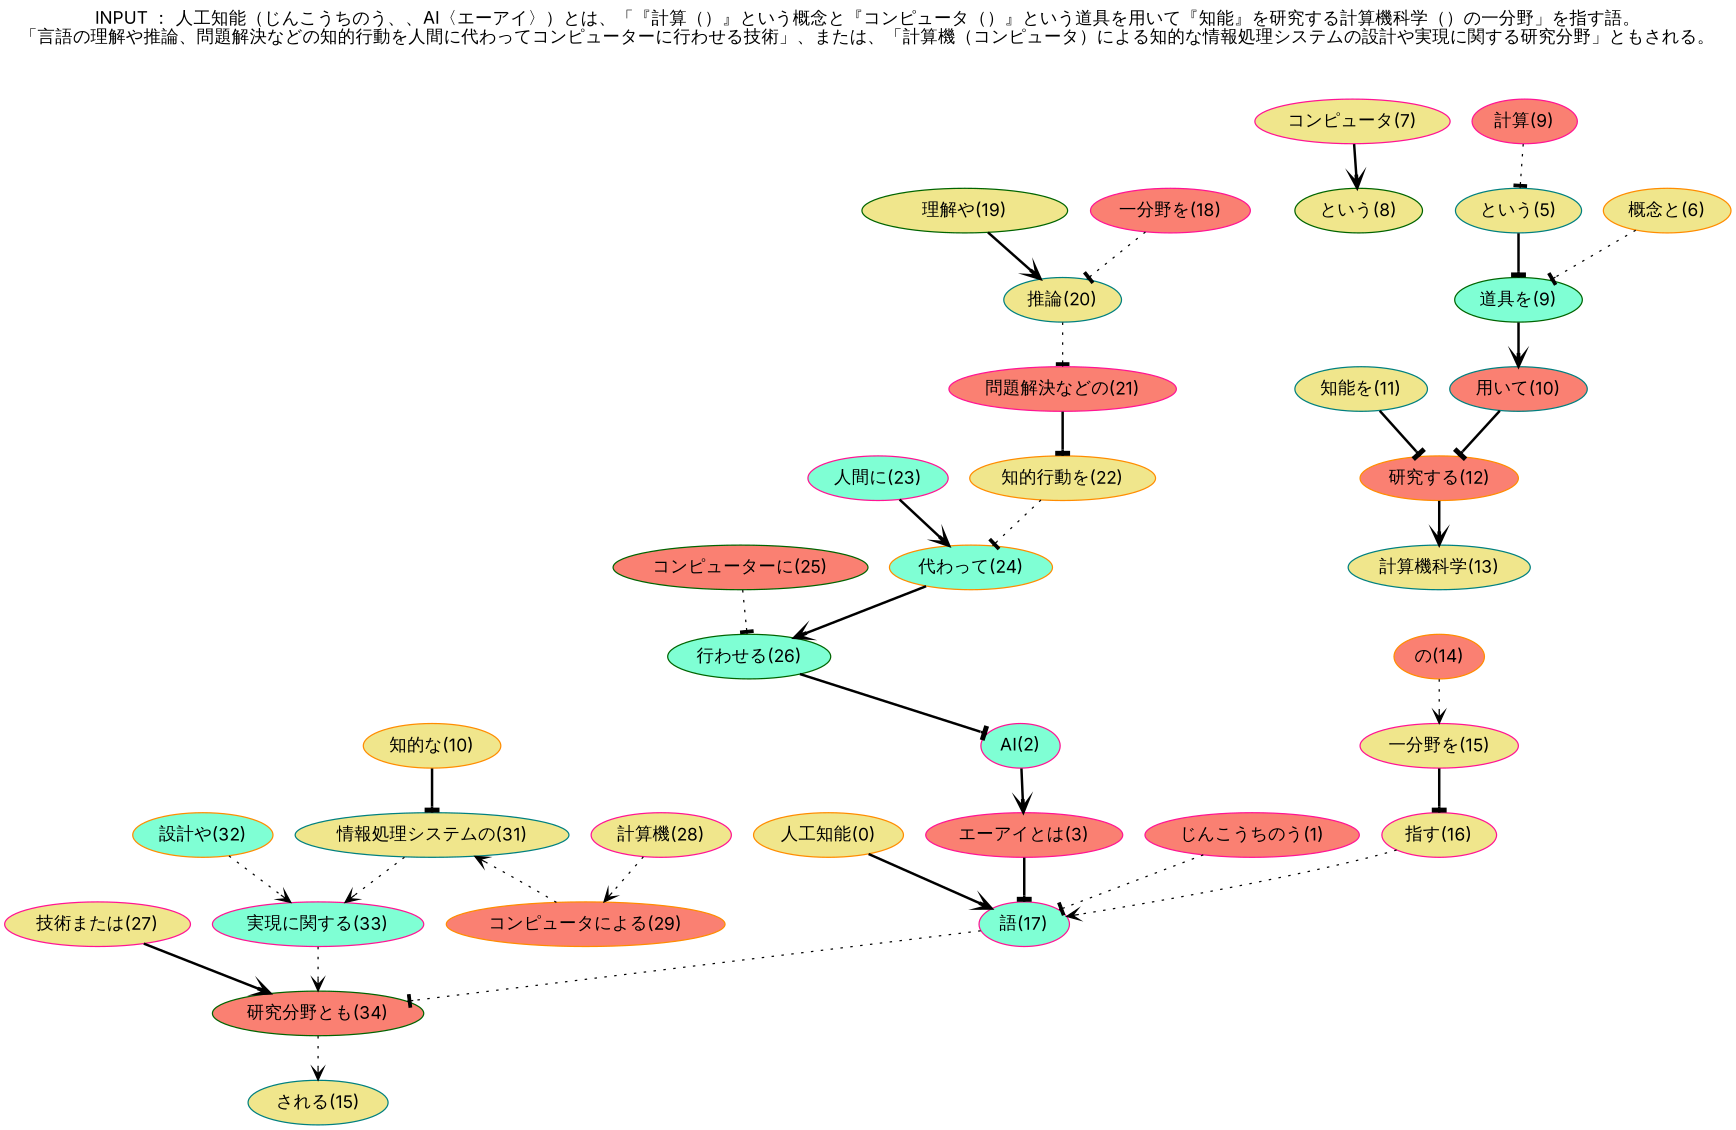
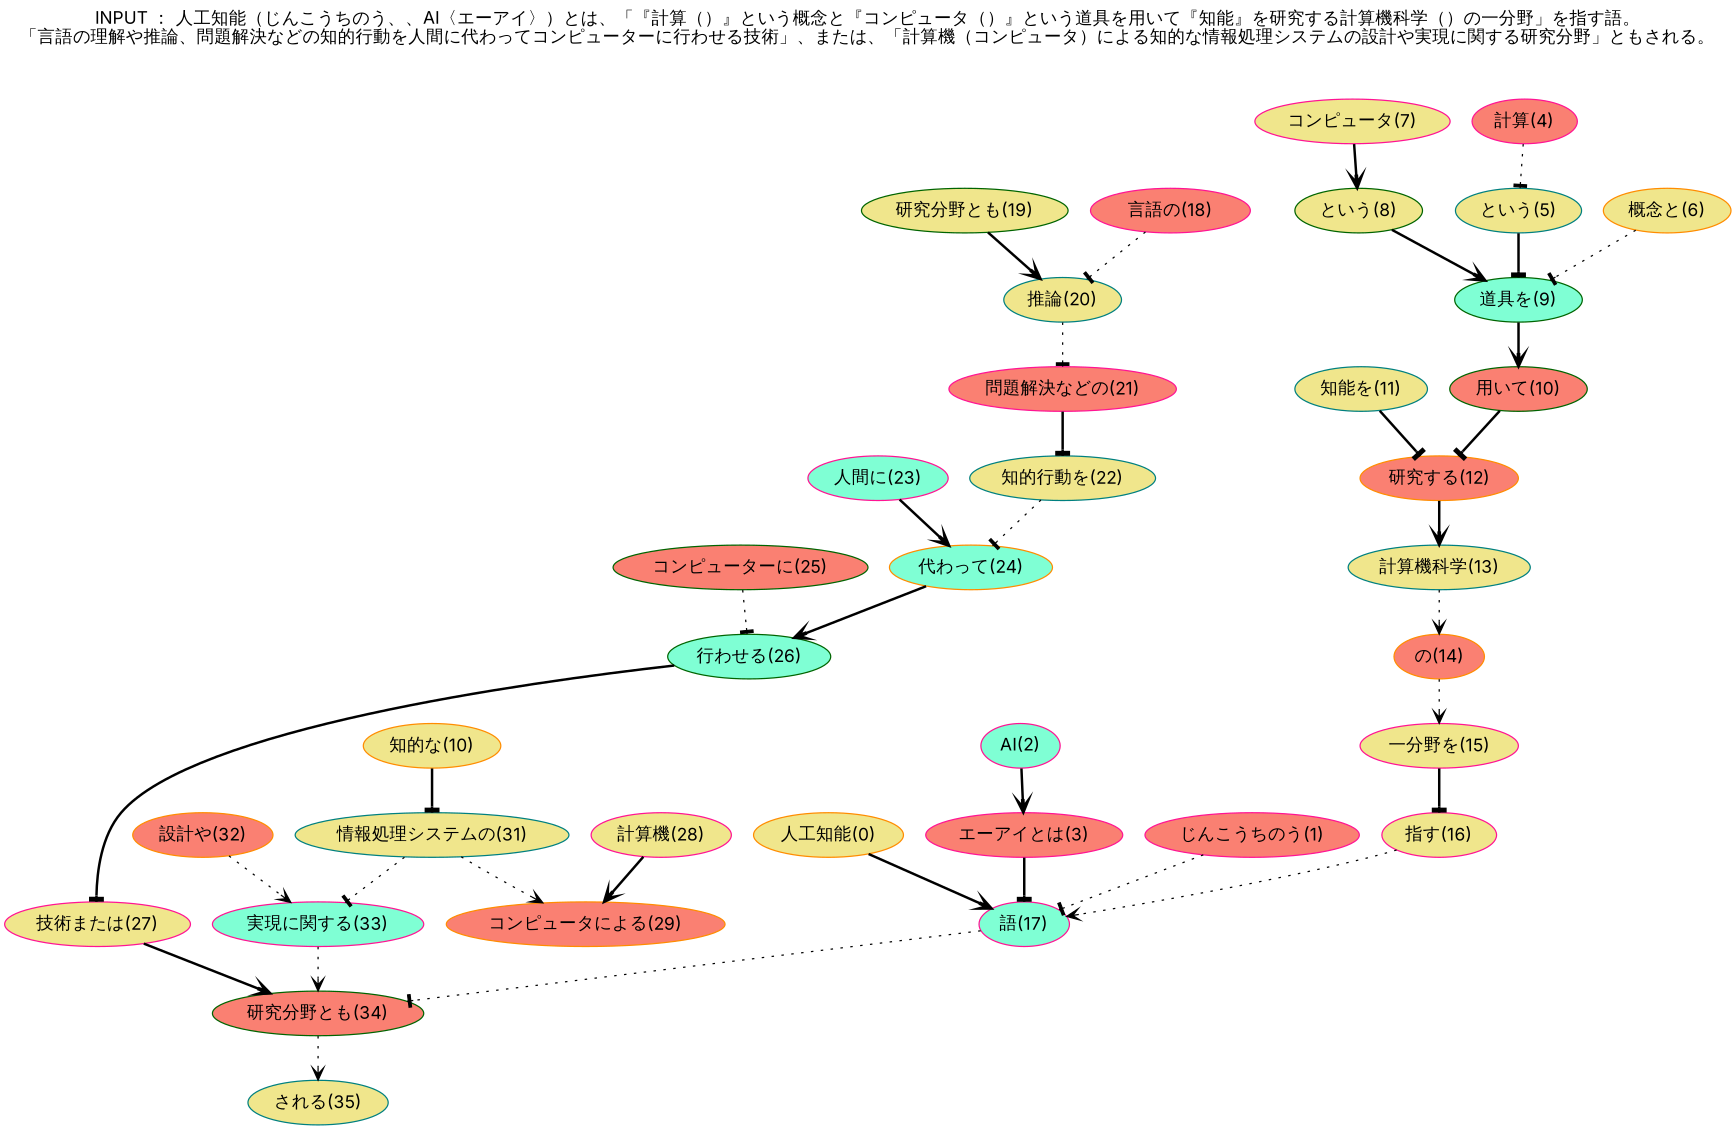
node "計算(9)": label "計算(9)" -> "計算(4)"
node "理解や(19)": label "理解や(19)" -> "研究分野とも(19)"
node "一分野を(18)": label "一分野を(18)" -> "言語の(18)"
edge "という(8)" -> "道具を(9)": added
node "用いて(10)": color teal -> darkgreen
node "知的行動を(22)": color darkorange -> teal
edge "計算機科学(13)" -> "の(14)": added
edge "行わせる(26)" -> "AI(2)": now "行わせる(26)" -> "技術または(27)"
node "設計や(32)": fillcolor aquamarine -> salmon
edge "計算機(28)" -> "コンピュータによる(29)": style dotted -> bold
edge "情報処理システムの(31)" -> "実現に関する(33)": arrowhead vee -> tee
edge "コンピュータによる(29)" -> "情報処理システムの(31)": reversed
node "される(15)": label "される(15)" -> "される(35)"
